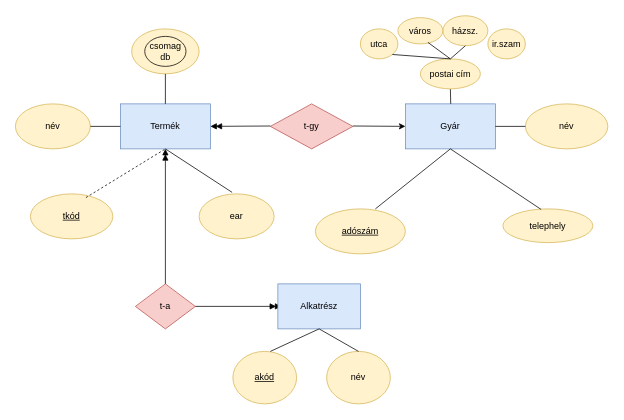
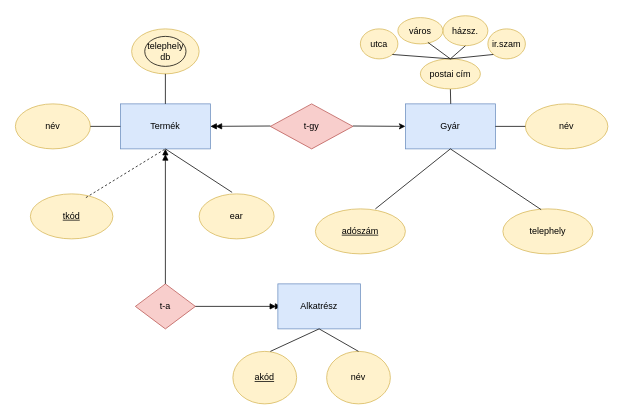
node "csomag db": label "csomag db" -> "telephely db"
edge "ir.szam" -- "postai cím": added
node "telephely": size 90x34 -> 90x45
